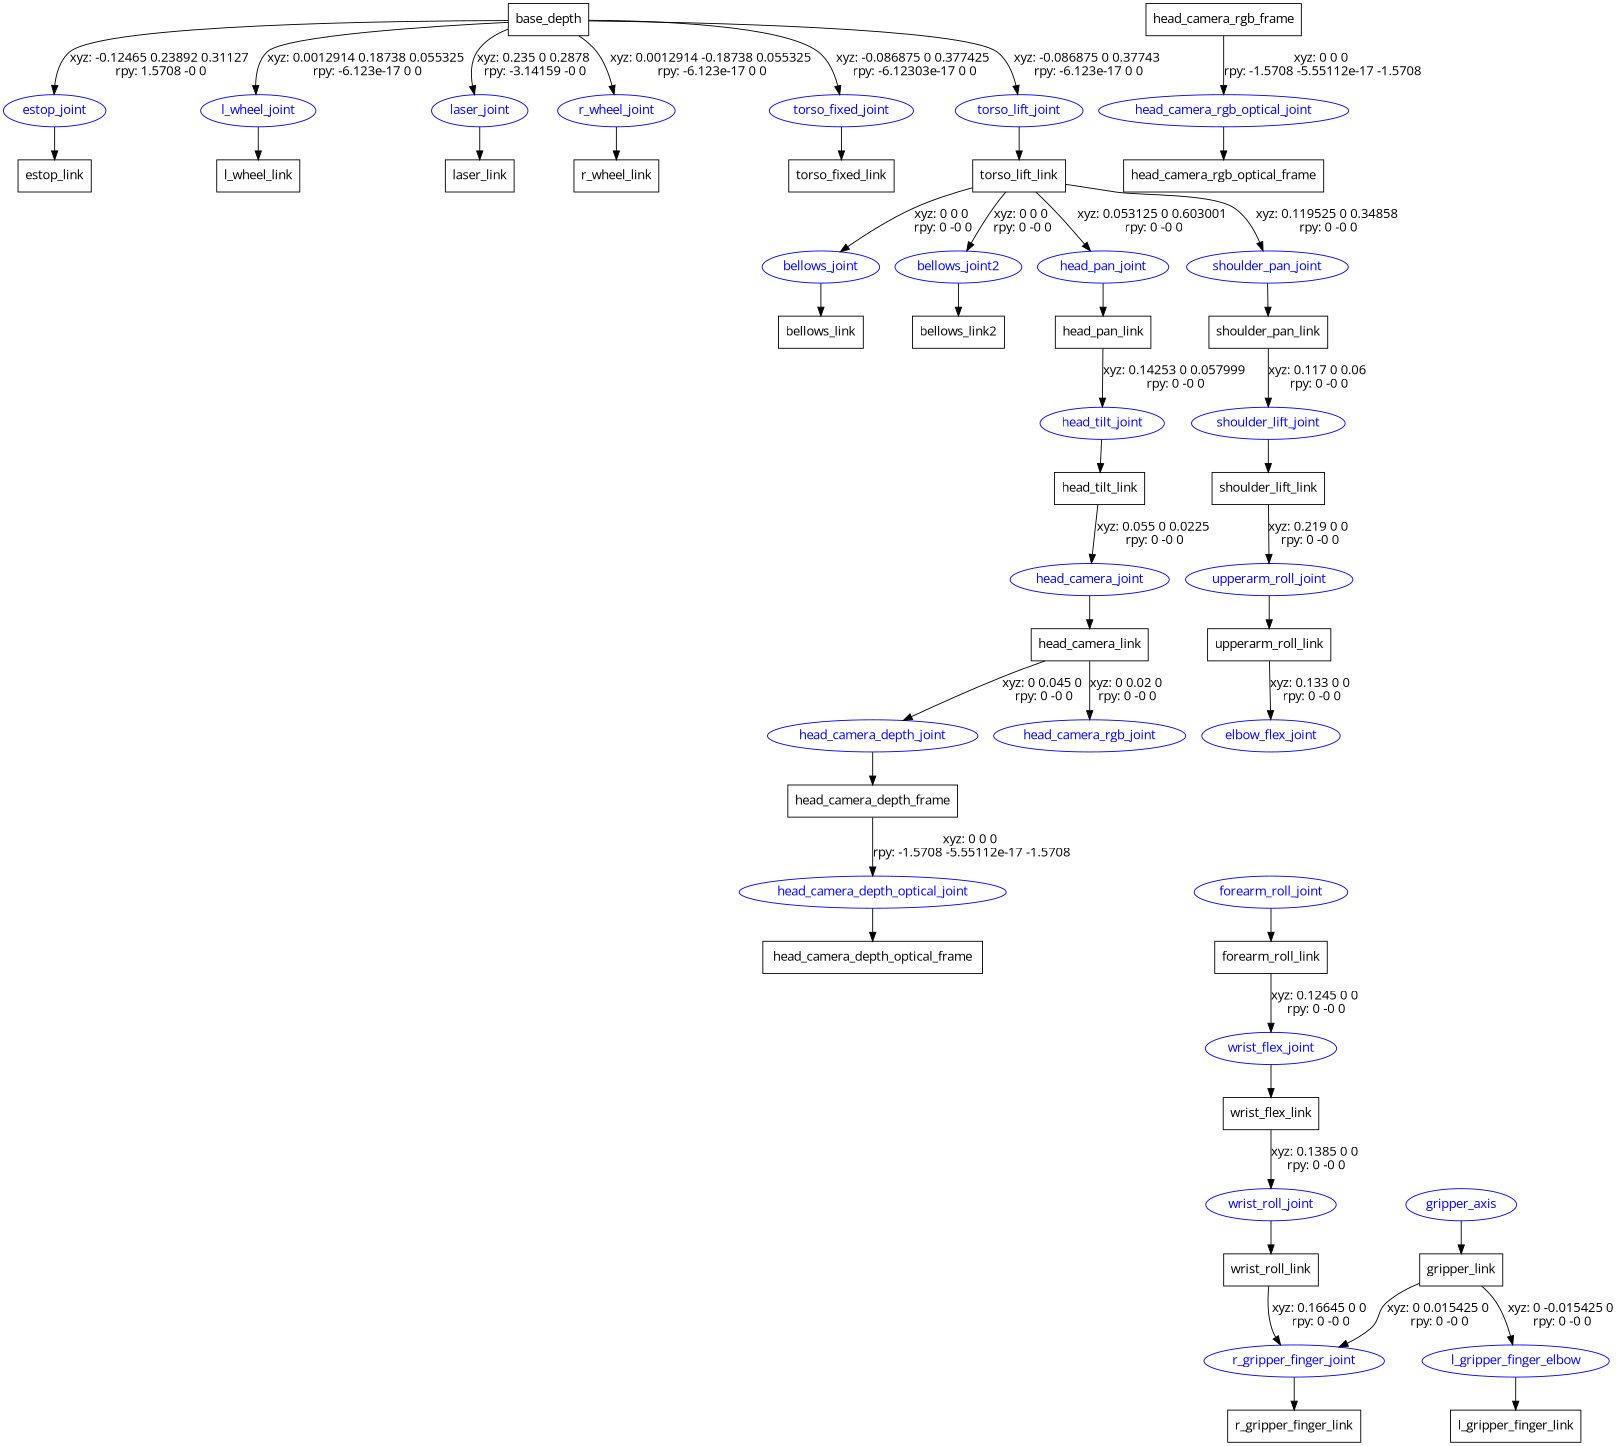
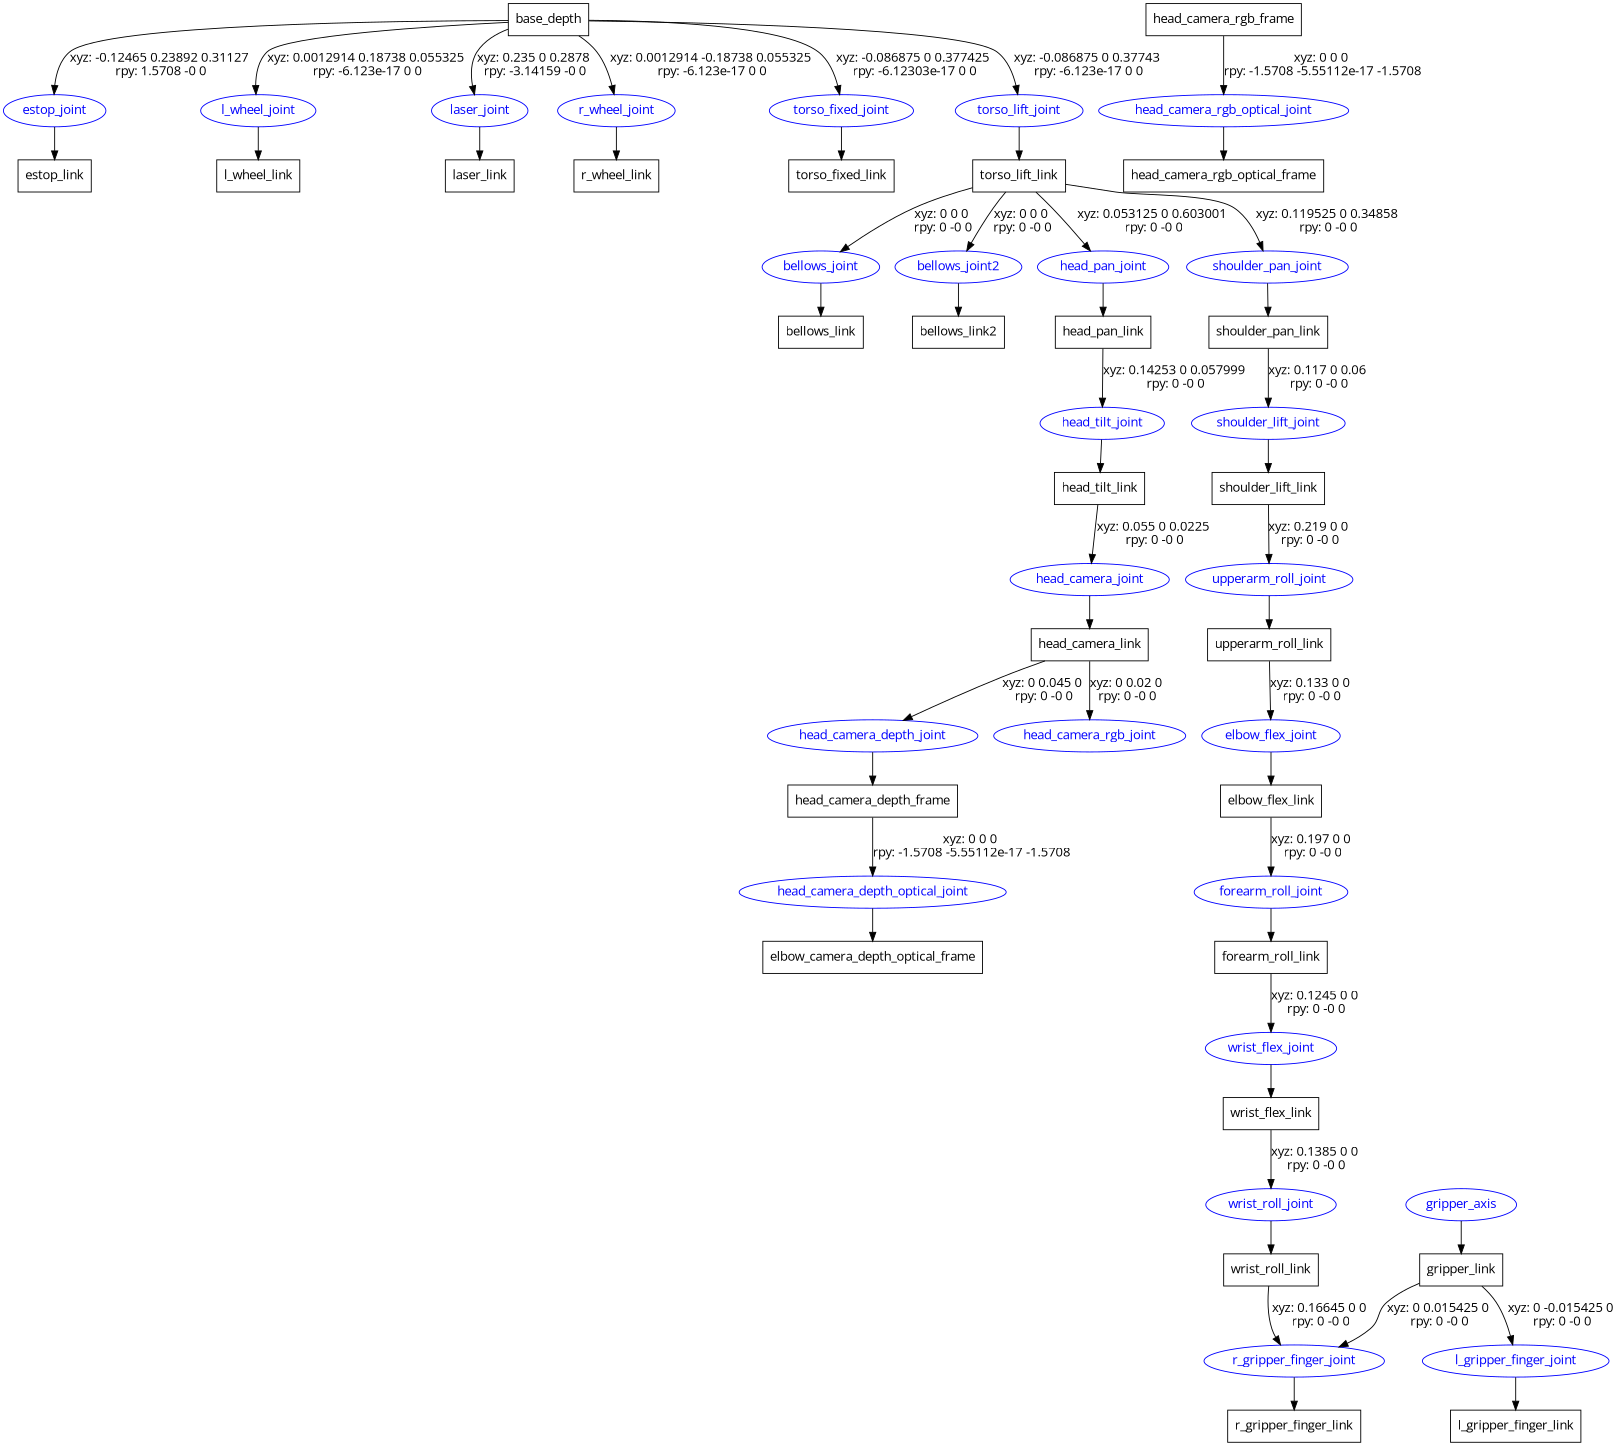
node "elbow_flex_link": added
node "head_camera_depth_optical_frame": label "head_camera_depth_optical_frame" -> "elbow_camera_depth_optical_frame"
node "l_gripper_finger_elbow": label "l_gripper_finger_elbow" -> "l_gripper_finger_joint"
